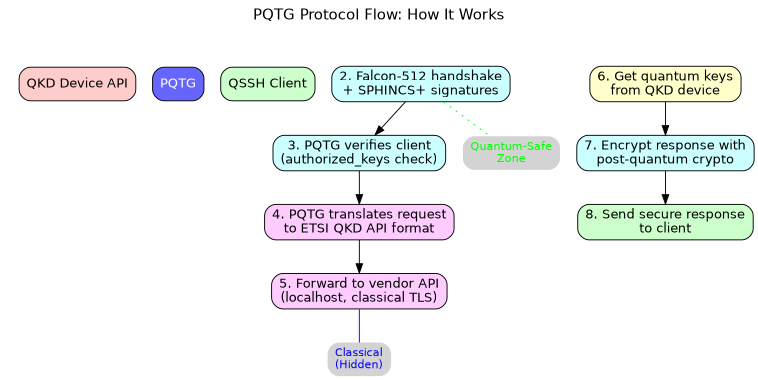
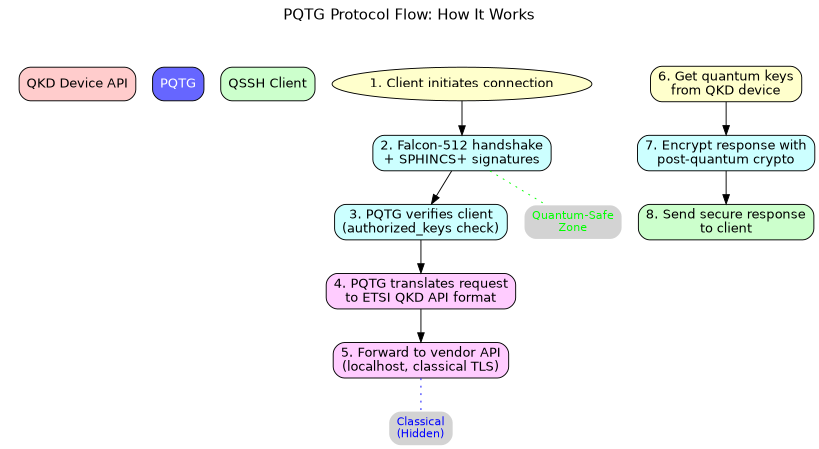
node "1. Client initiates connection": added
edge "5. Forward to vendor API (localhost, classical TLS)" -- "Classical (Hidden)": style solid -> dotted
